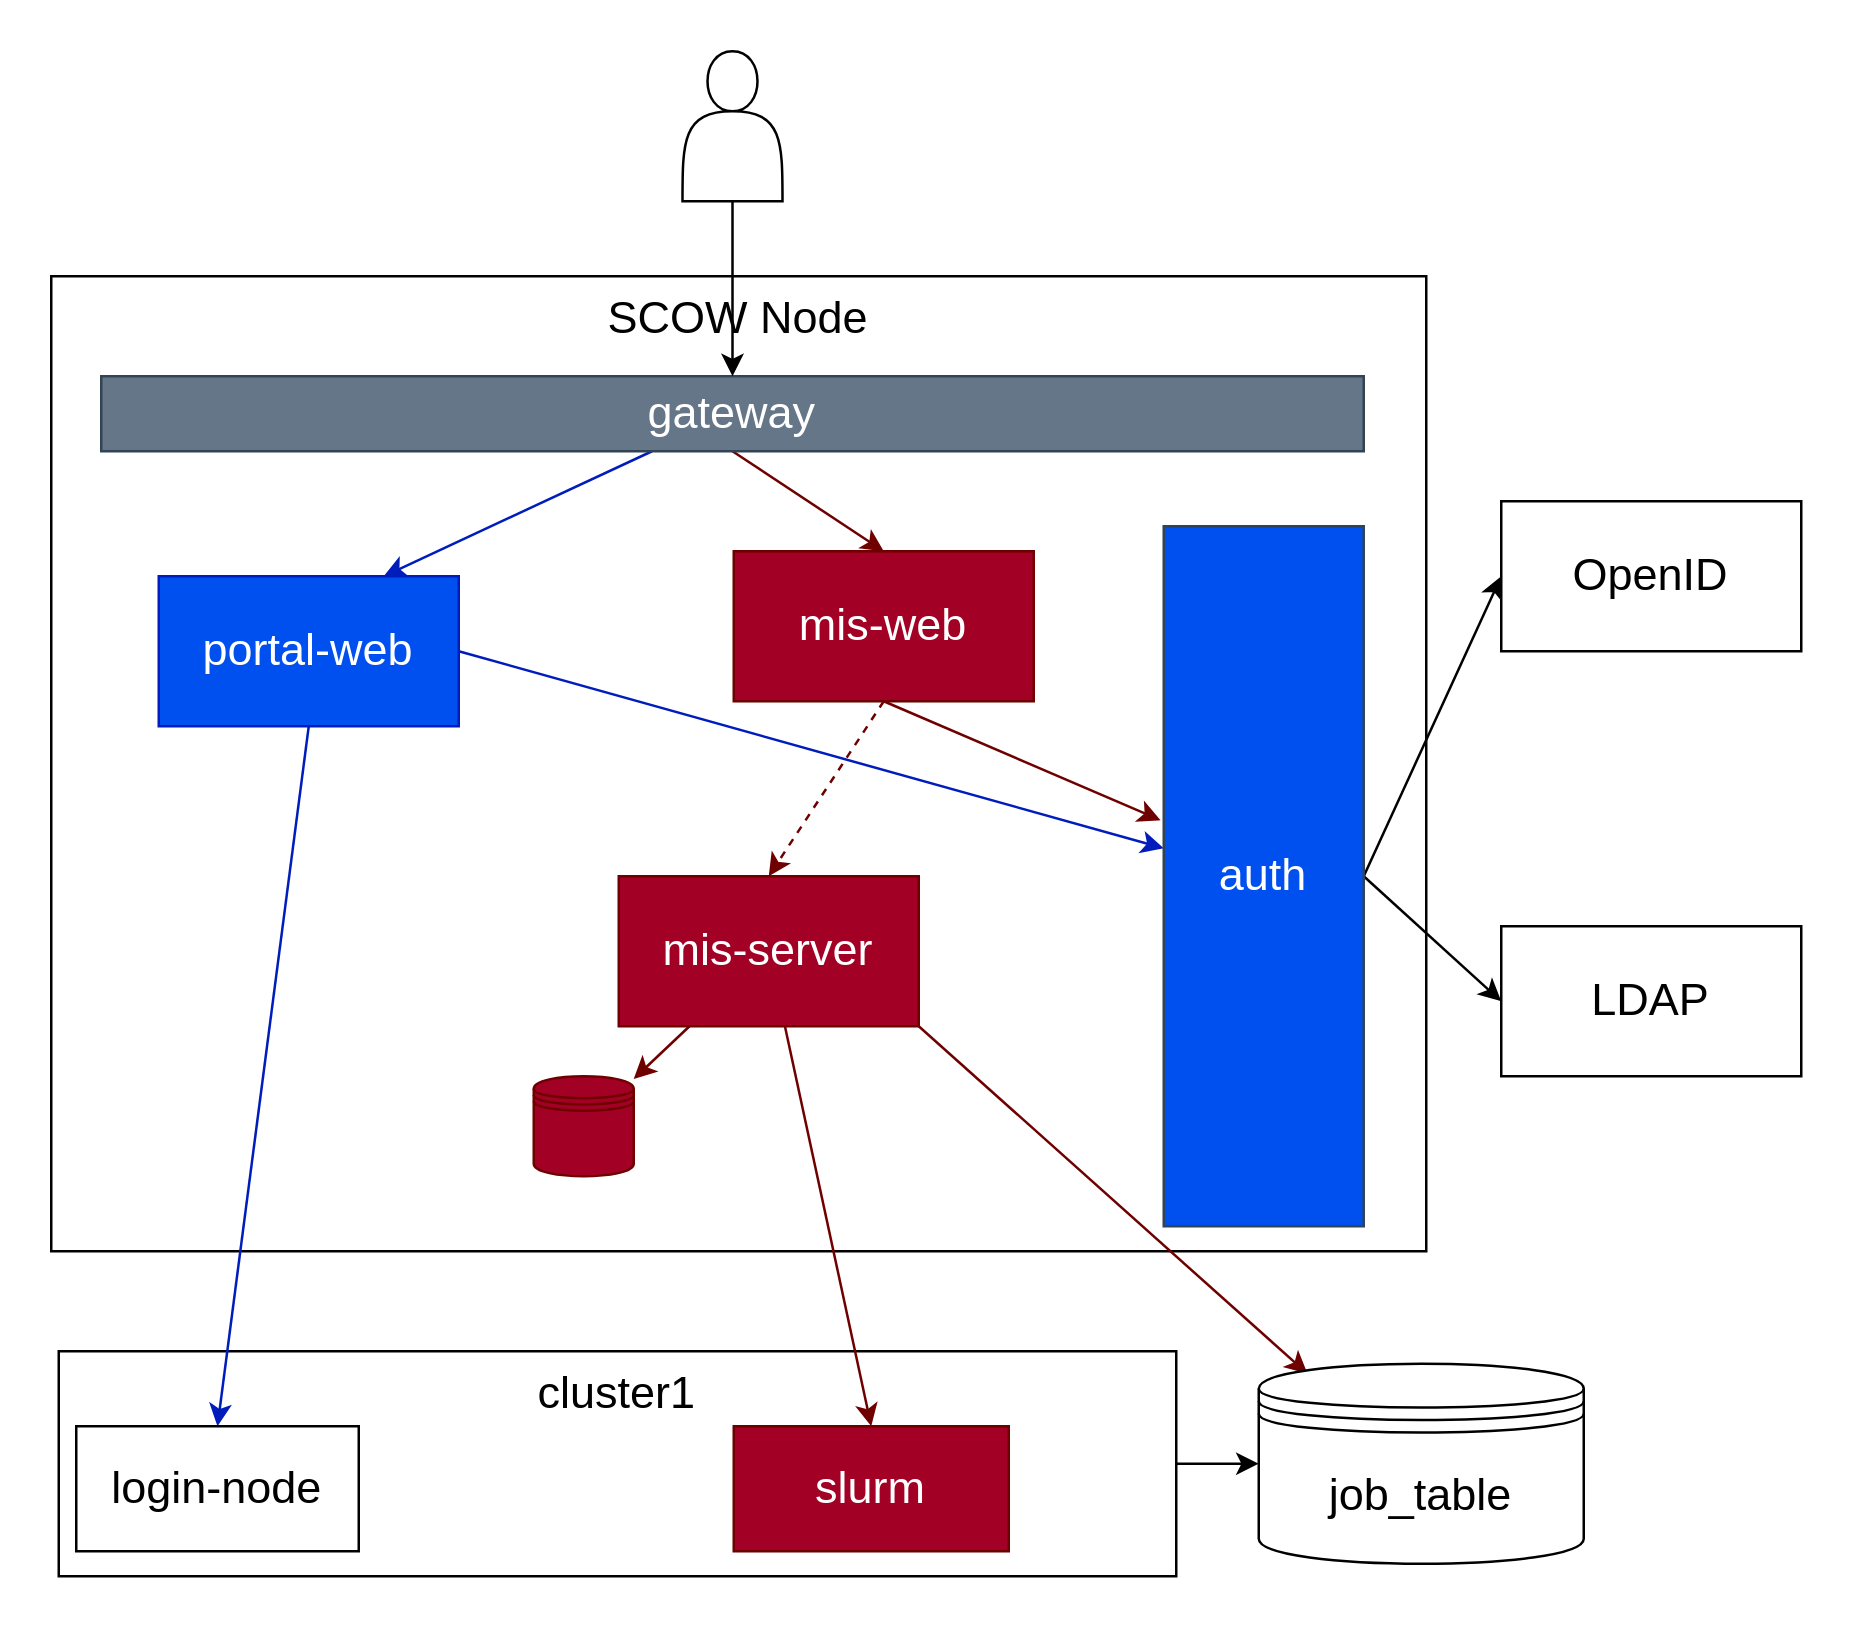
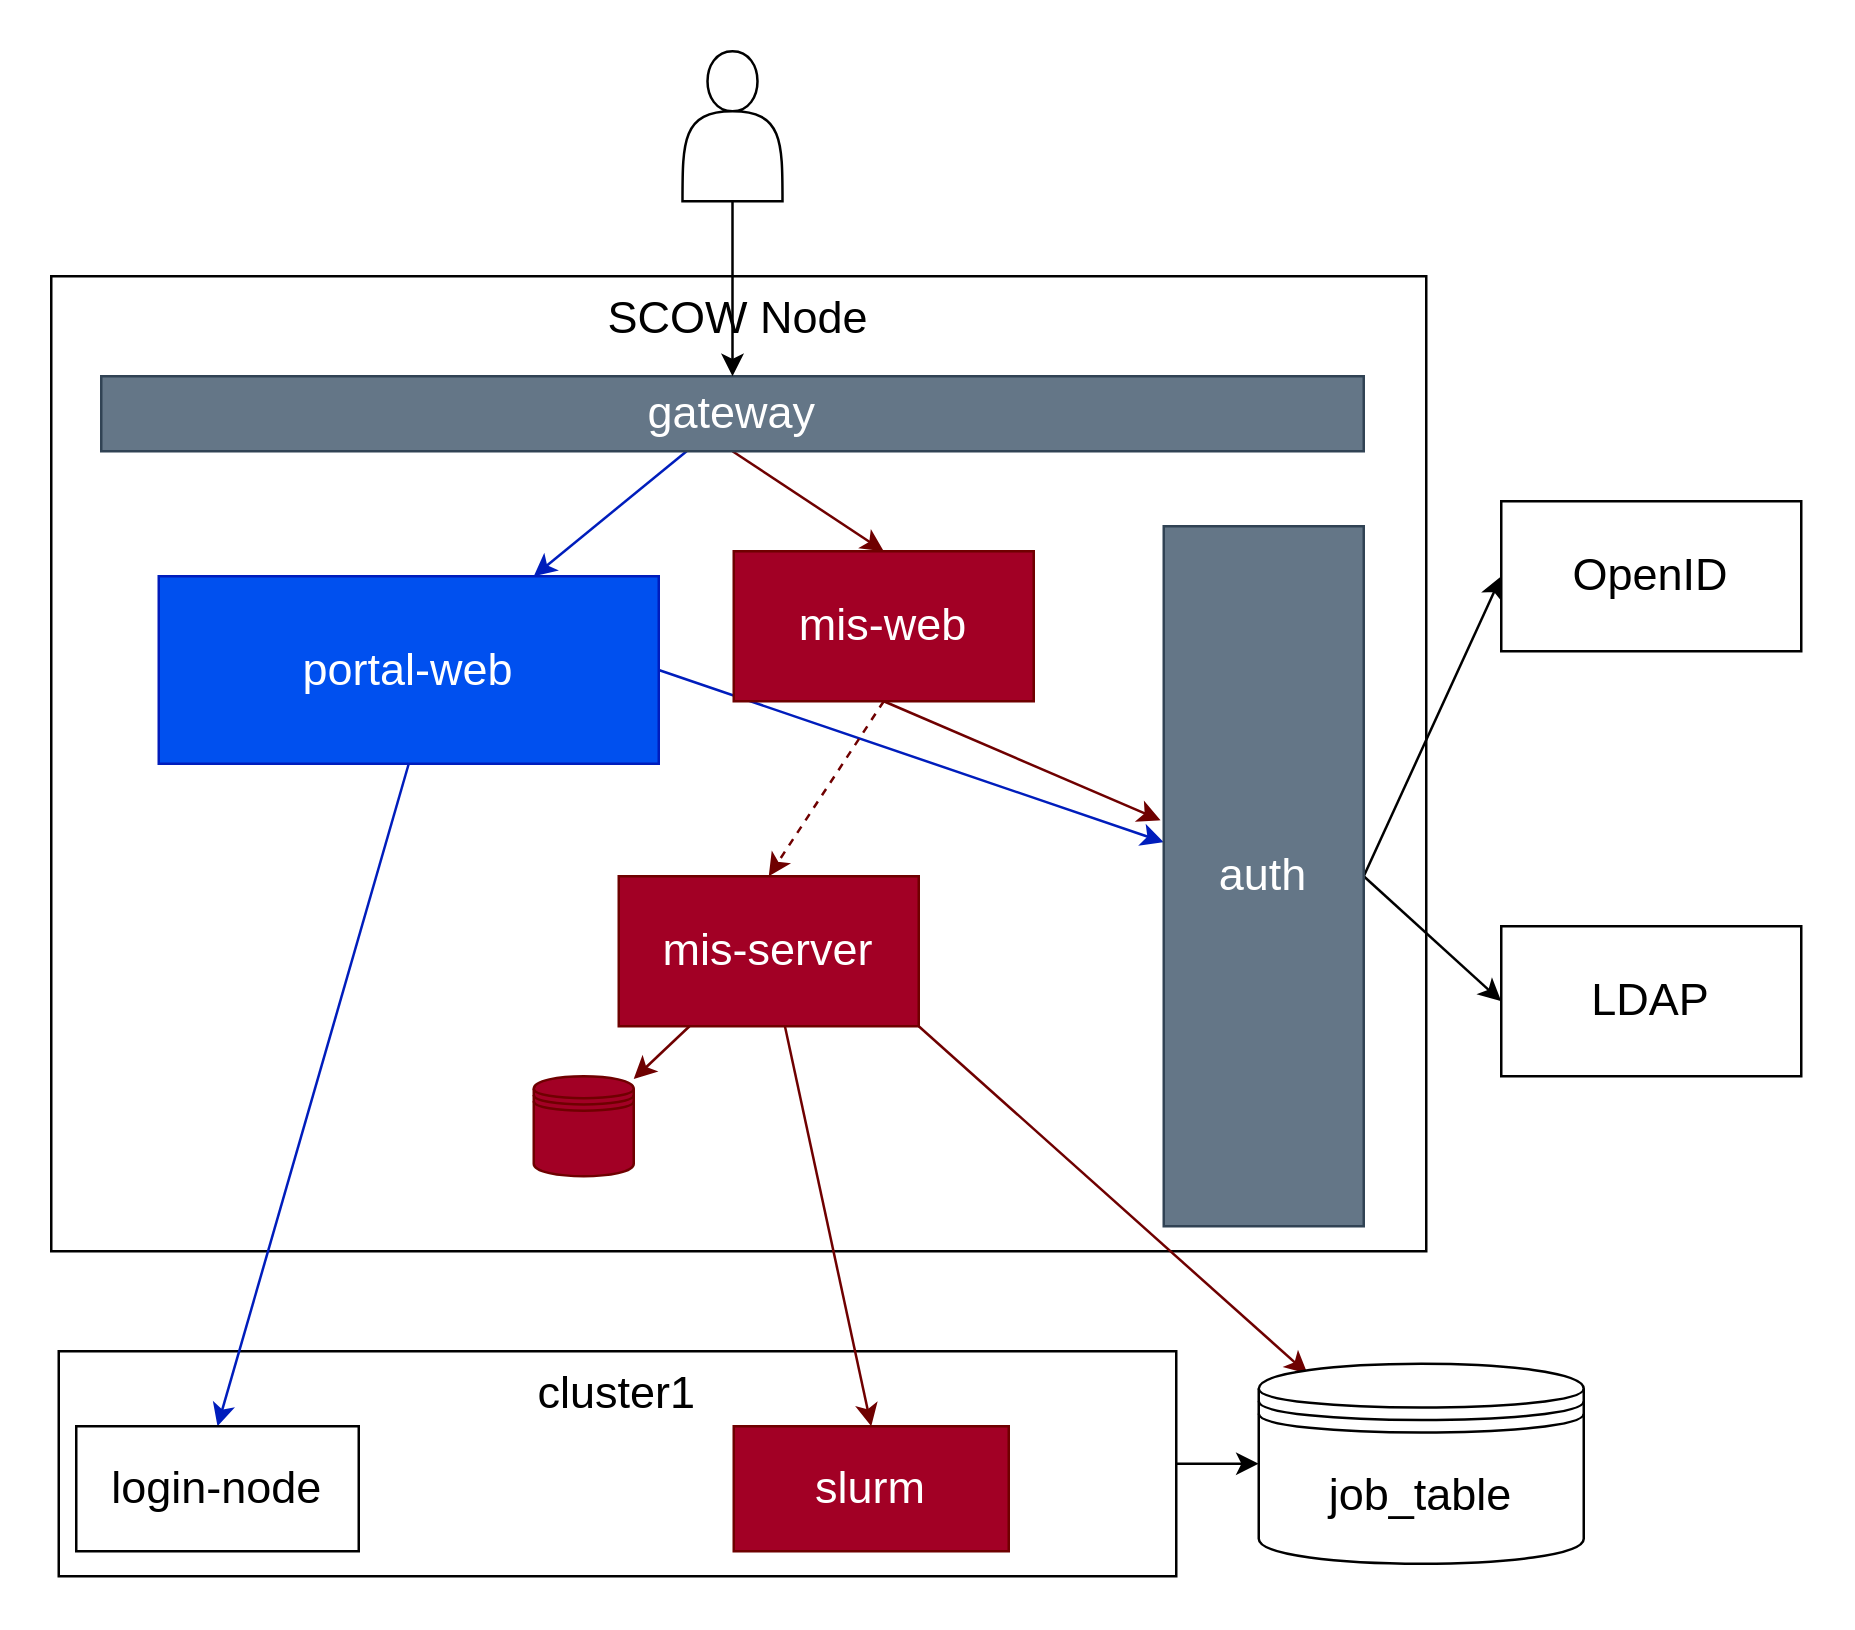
node "portal-web": size 300x150 -> 500x188
node "auth": fillcolor #0050ef -> #647687
